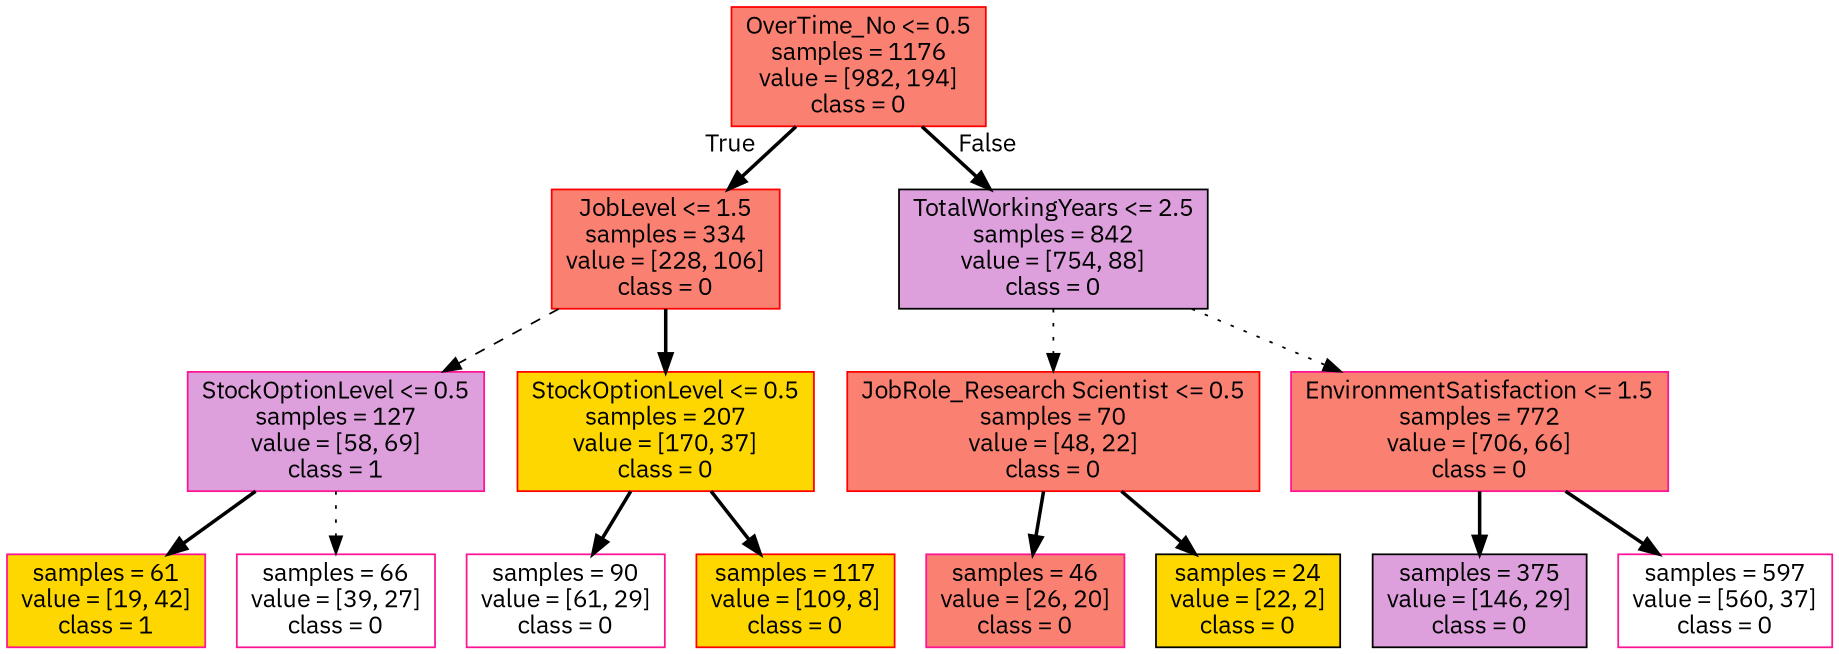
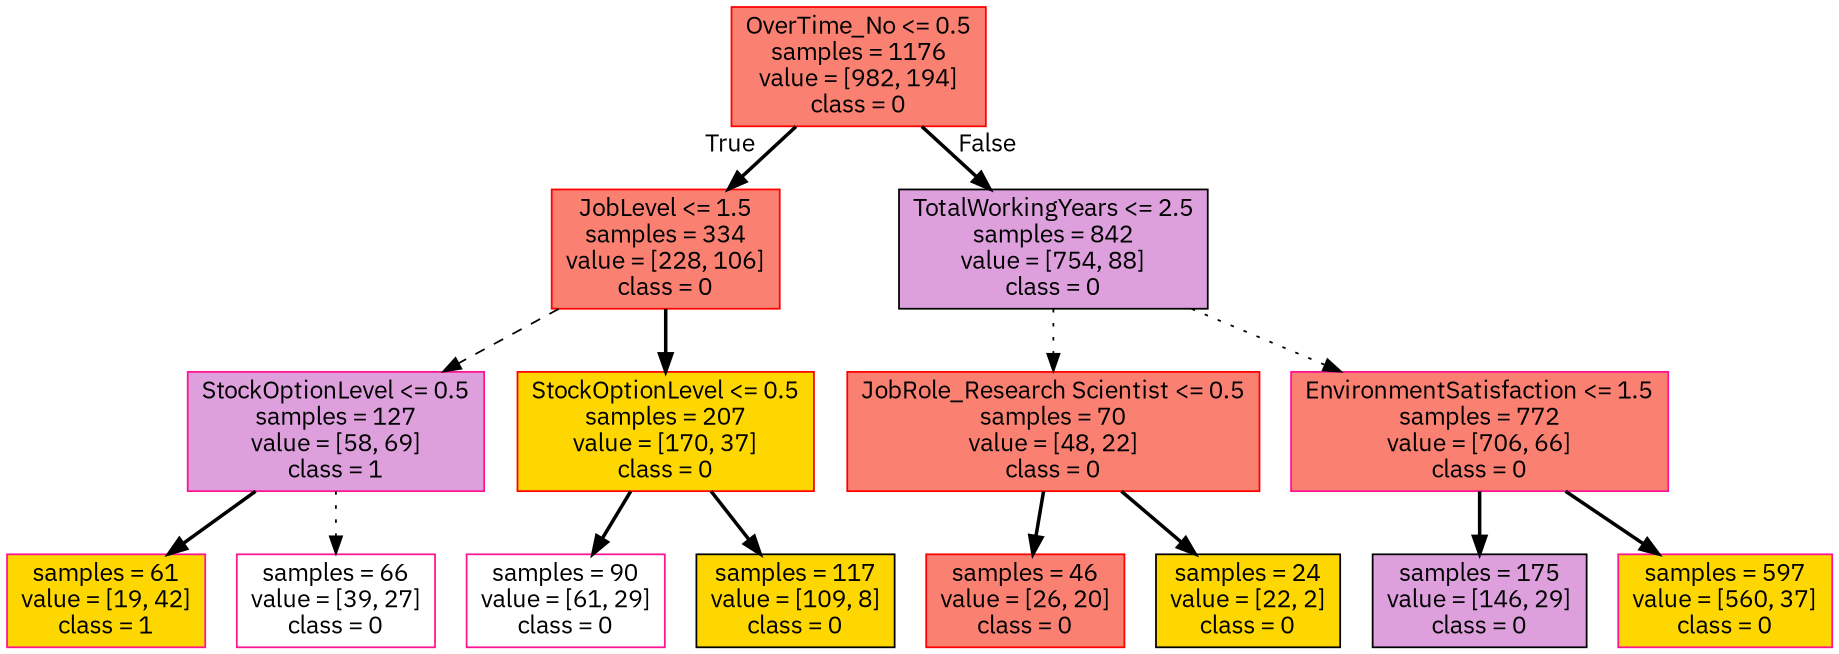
node "samples = 117 value = [109, 8] class = 0": color red -> black
node "samples = 46 value = [26, 20] class = 0": color deeppink -> red
node "samples = 375 value = [146, 29] class = 0": label "samples = 375 value = [146, 29] class = 0" -> "samples = 175 value = [146, 29] class = 0"
node "samples = 597 value = [560, 37] class = 0": fillcolor white -> gold
